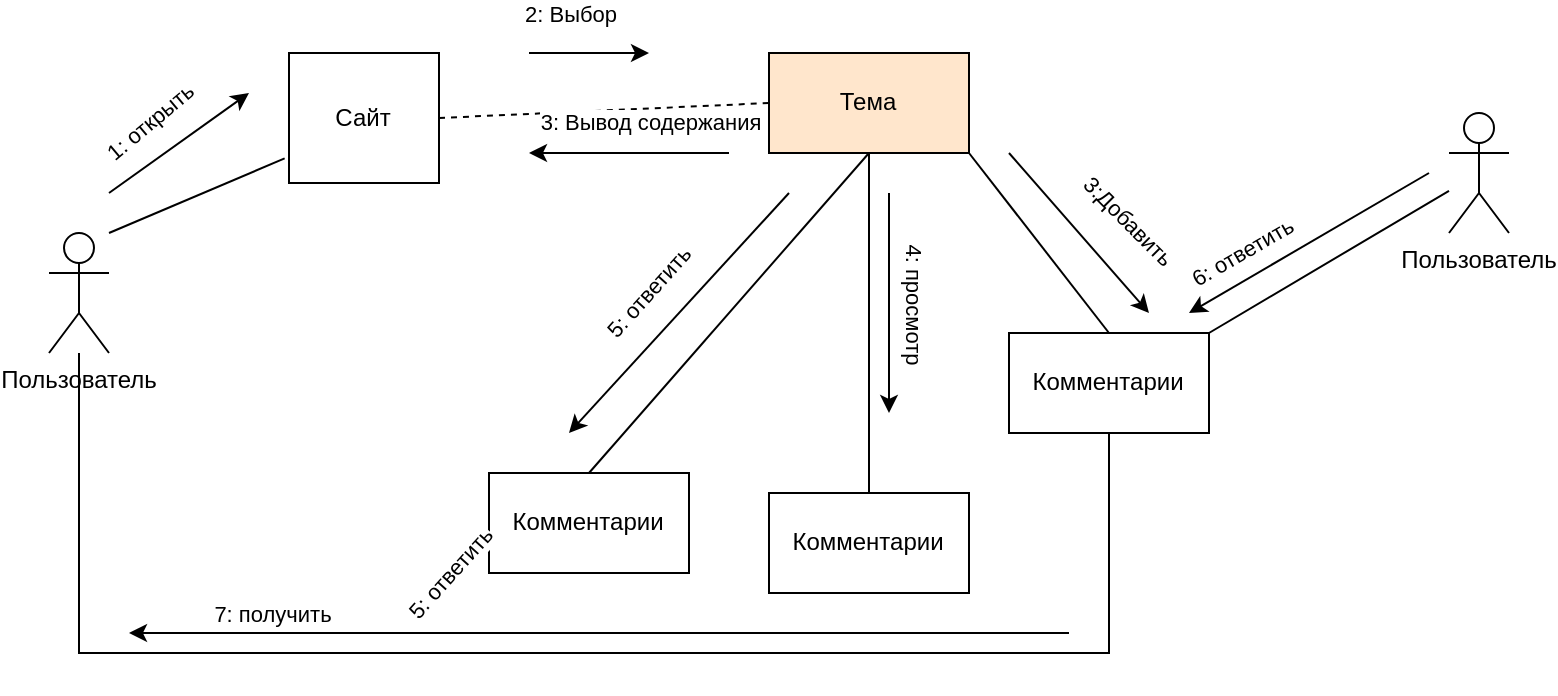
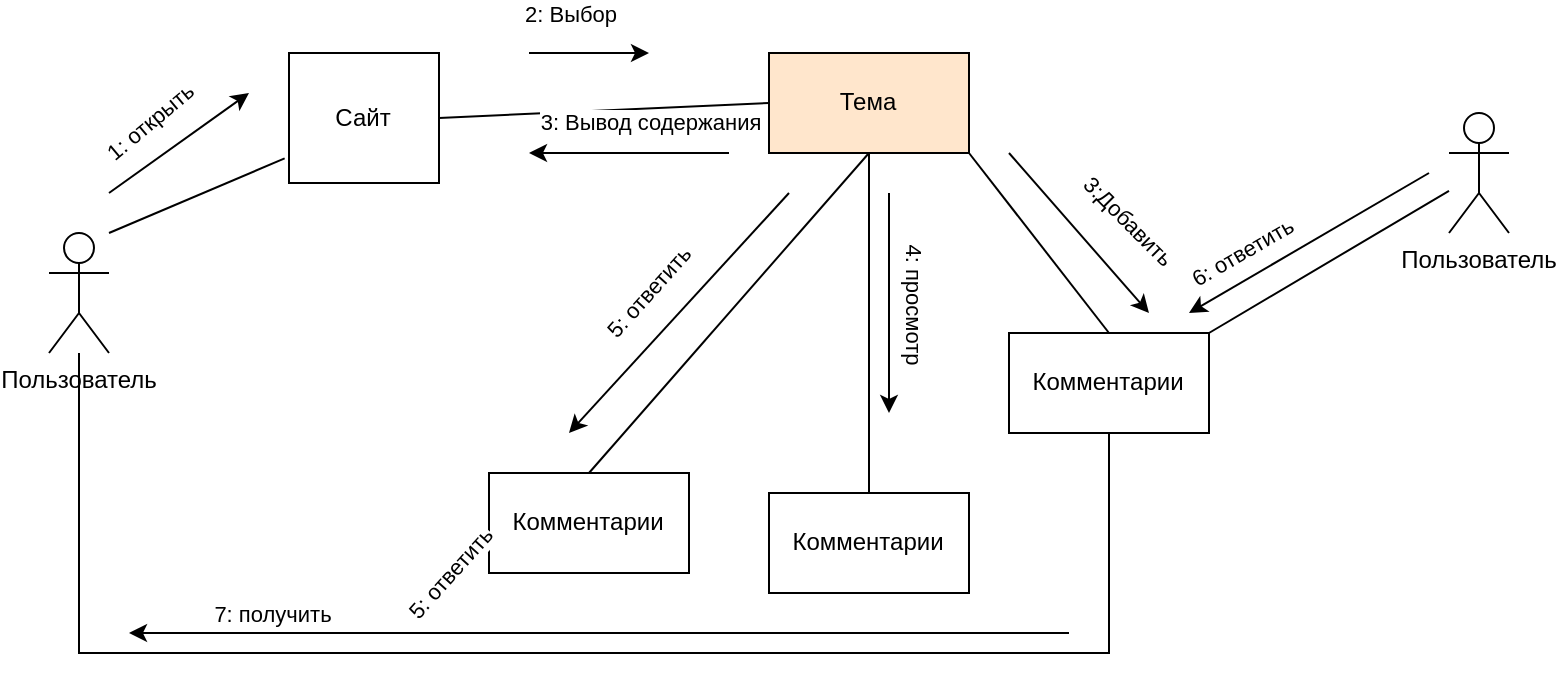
edge "Тема" -- "Сайт": style dashed -> solid
